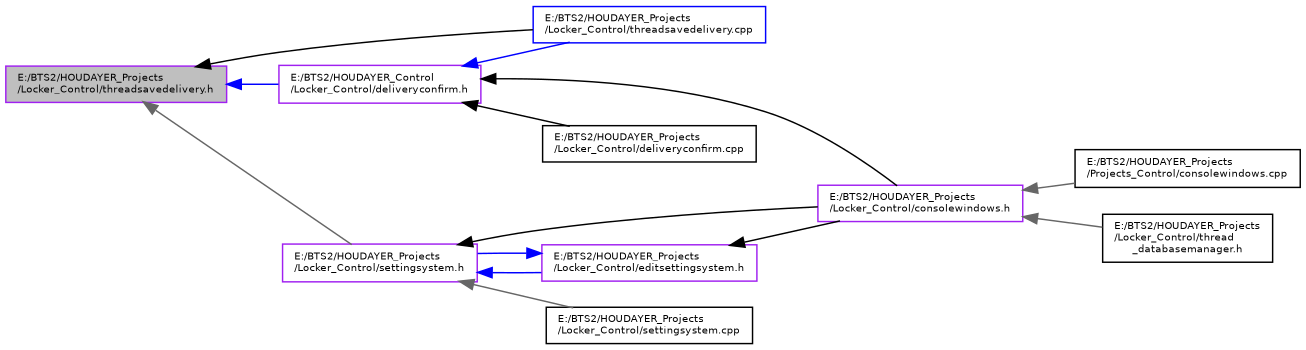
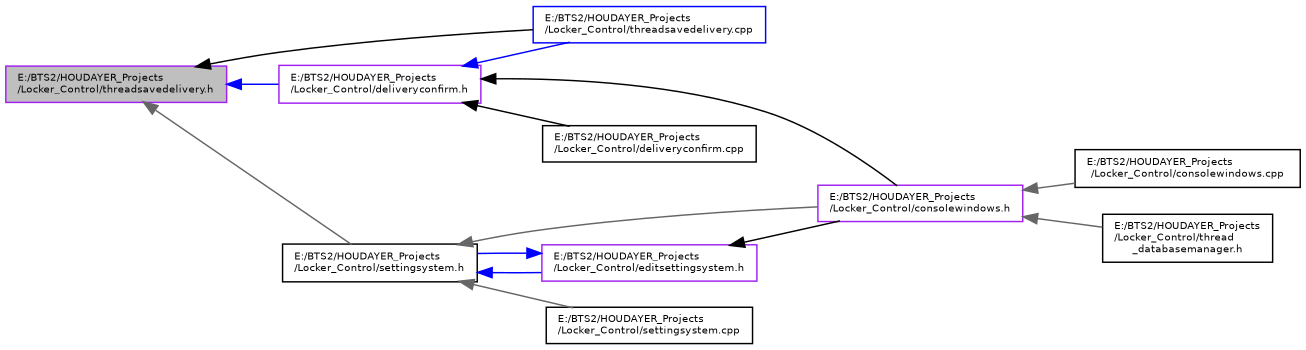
node "E:/BTS2/HOUDAYER_Control /Locker_Control/deliveryconfirm.h": label "E:/BTS2/HOUDAYER_Control /Locker_Control/deliveryconfirm.h" -> "E:/BTS2/HOUDAYER_Projects /Locker_Control/deliveryconfirm.h"
node "E:/BTS2/HOUDAYER_Projects /Projects_Control/consolewindows.cpp": label "E:/BTS2/HOUDAYER_Projects /Projects_Control/consolewindows.cpp" -> "E:/BTS2/HOUDAYER_Projects /Locker_Control/consolewindows.cpp"
edge "E:/BTS2/HOUDAYER_Projects /Locker_Control/consolewindows.h" -> "E:/BTS2/HOUDAYER_Projects /Locker_Control/settingsystem.h": color black -> gray40
node "E:/BTS2/HOUDAYER_Projects /Locker_Control/settingsystem.h": color purple -> black
